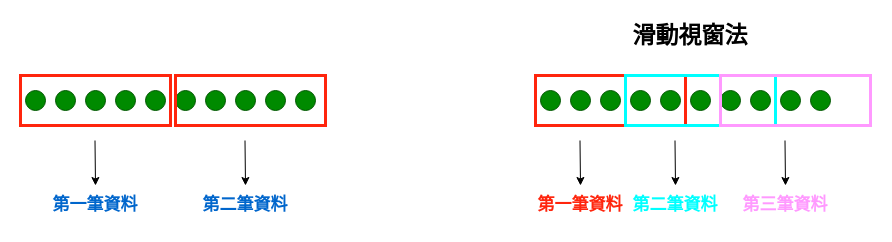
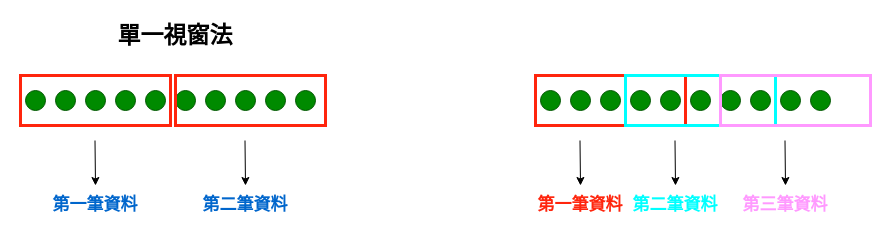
node "單一視窗法": added
node "滑動視窗法": removed
